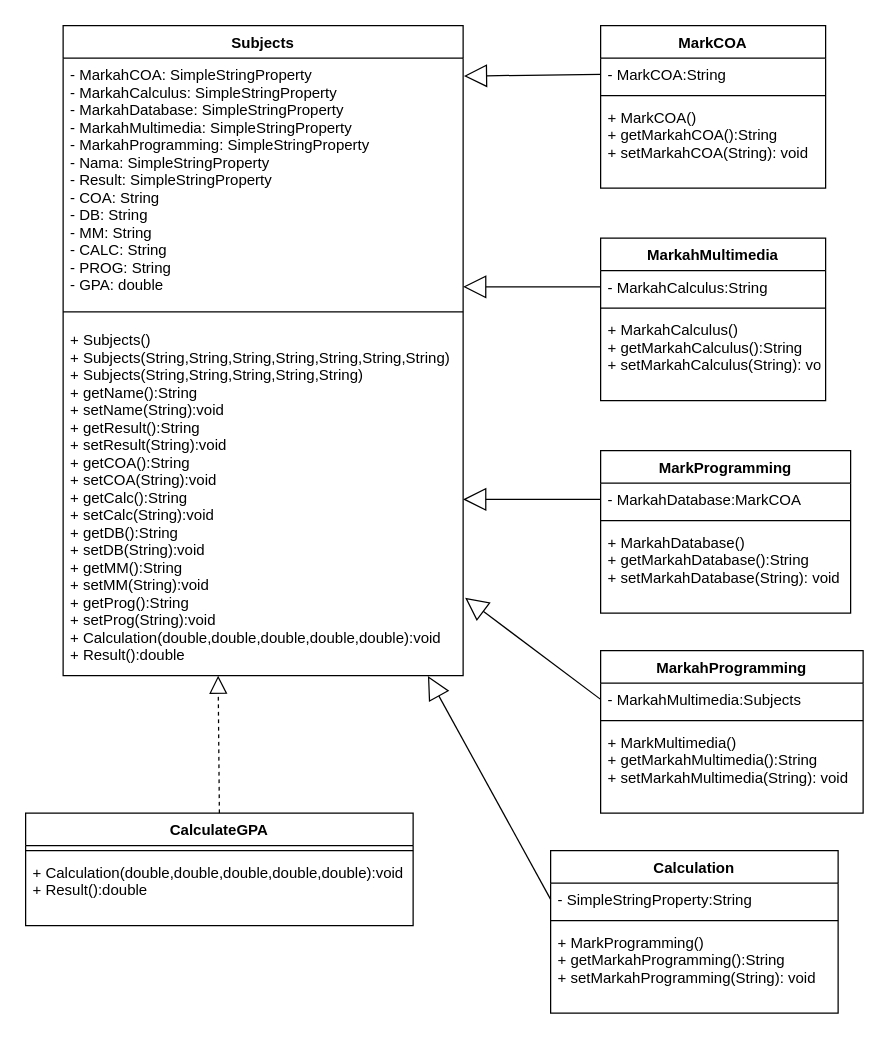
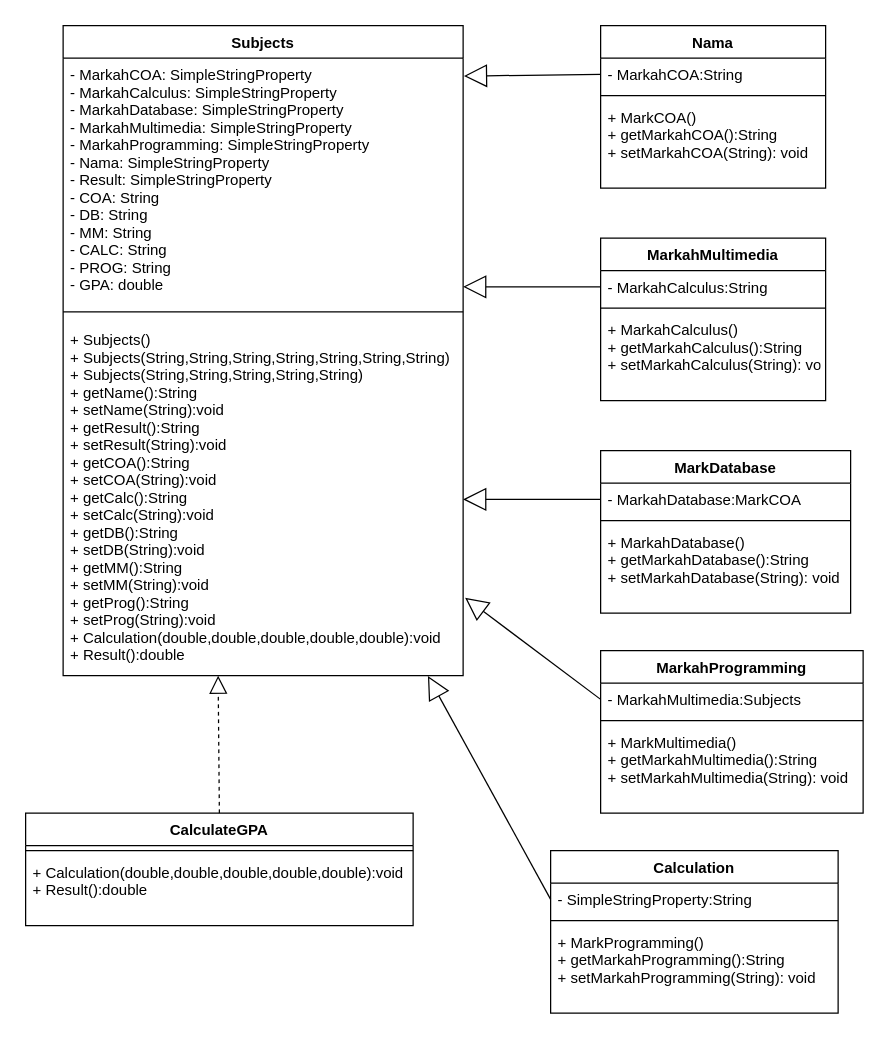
node "MarkCOA": label "MarkCOA" -> "Nama"
node "- MarkCOA:String": label "- MarkCOA:String" -> "- MarkahCOA:String"
node "MarkProgramming": label "MarkProgramming" -> "MarkDatabase"
